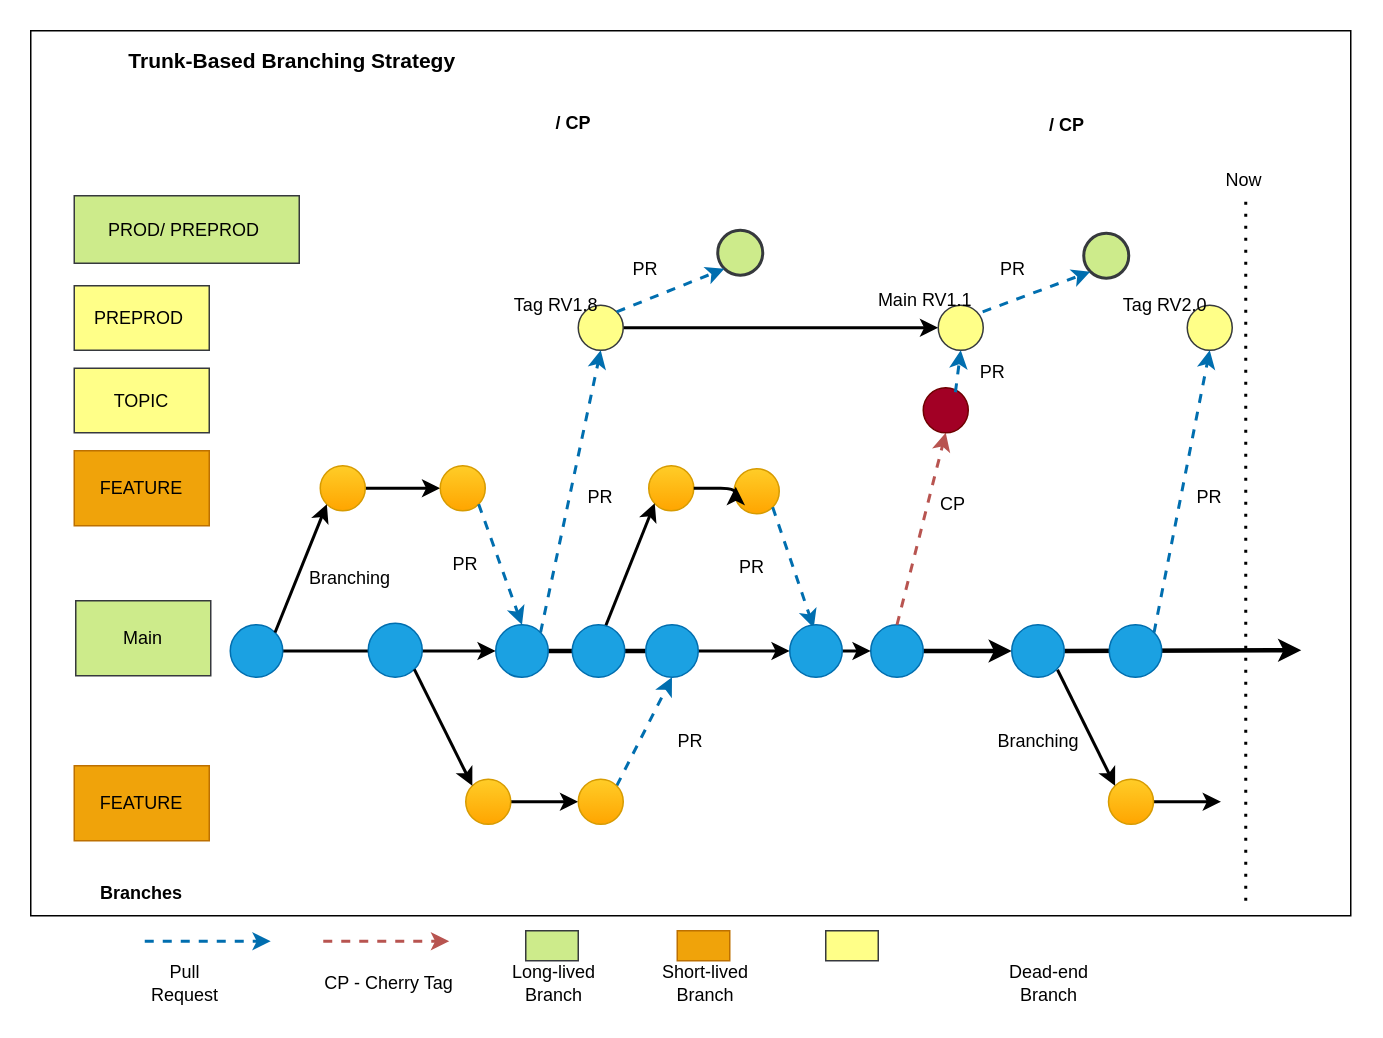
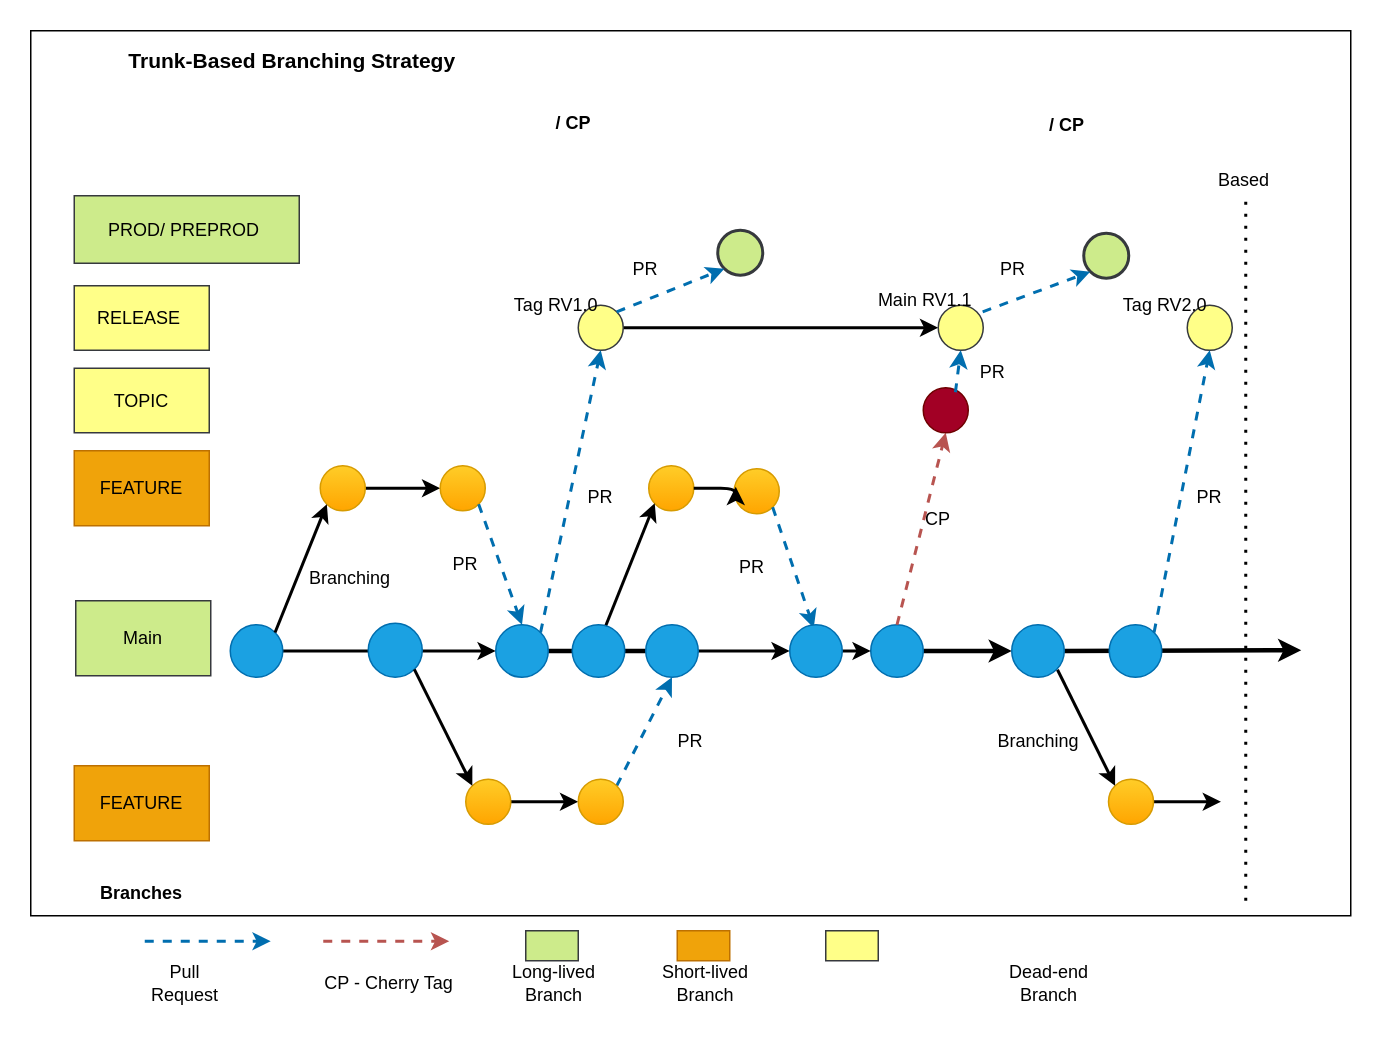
node "Now": label "Now" -> "Based"
node "Tag RV1.8": label "Tag RV1.8" -> "Tag RV1.0"
node "PREPROD": label "PREPROD" -> "RELEASE"
node "CP": moved (953, 505) -> (938, 520)
